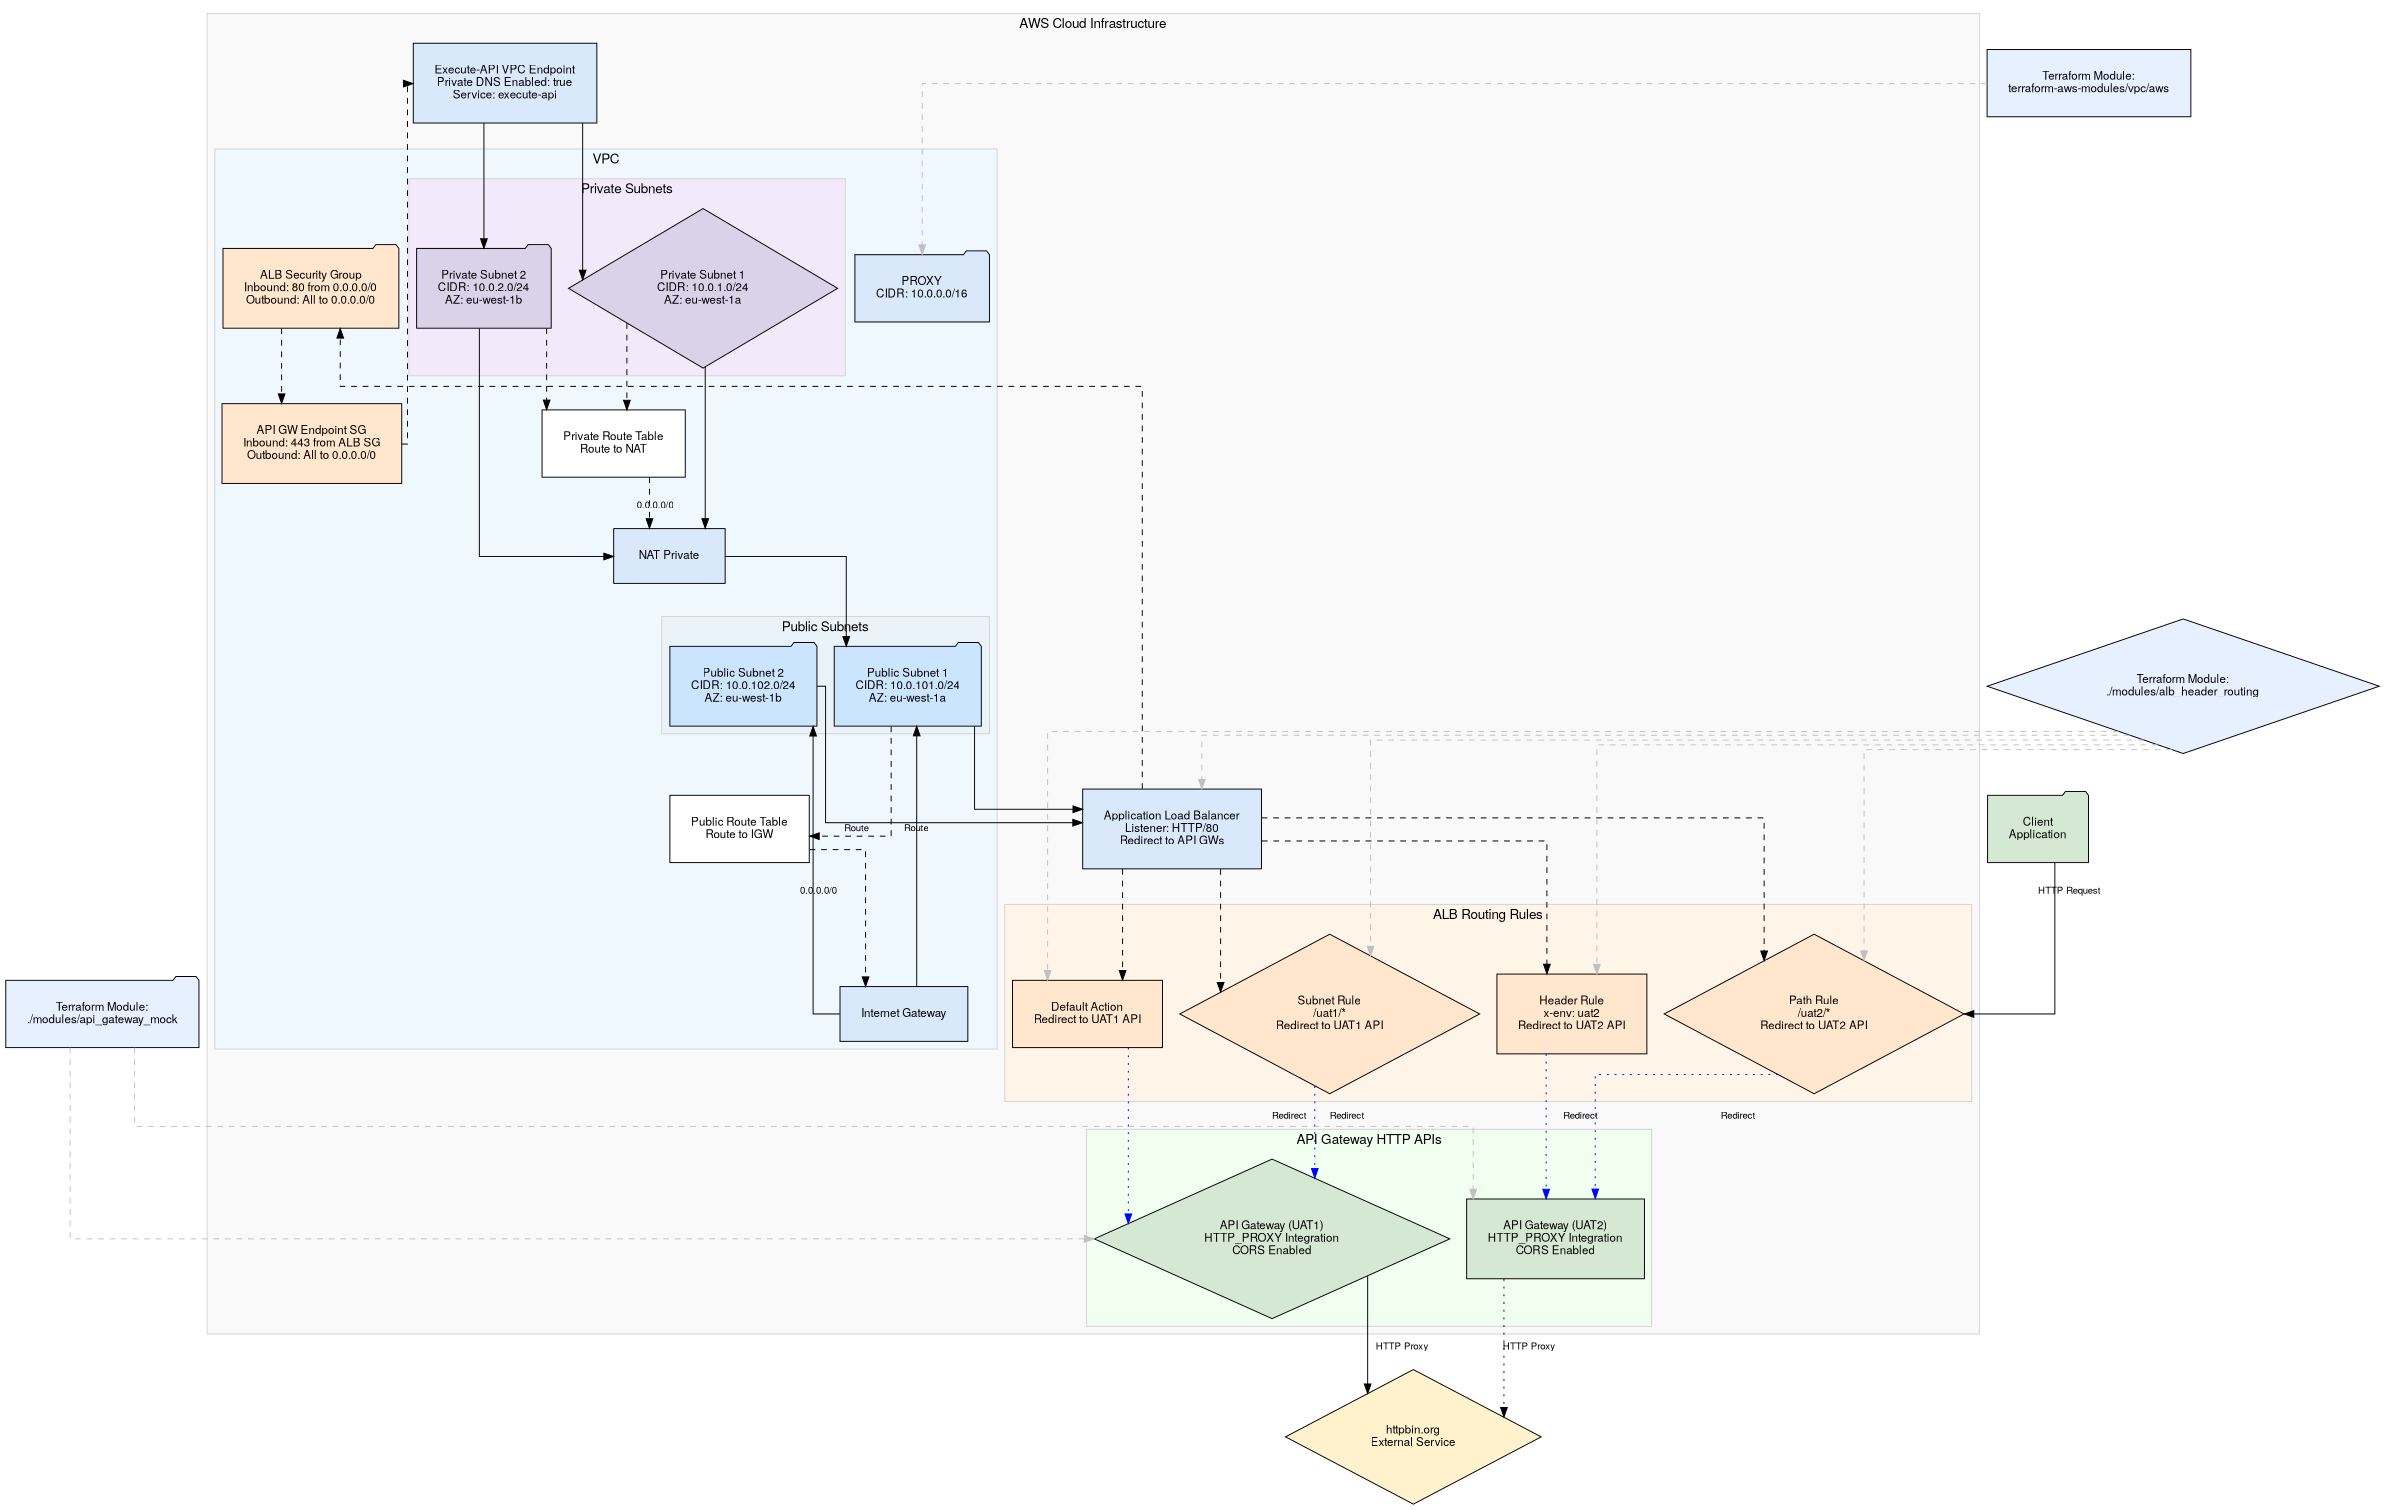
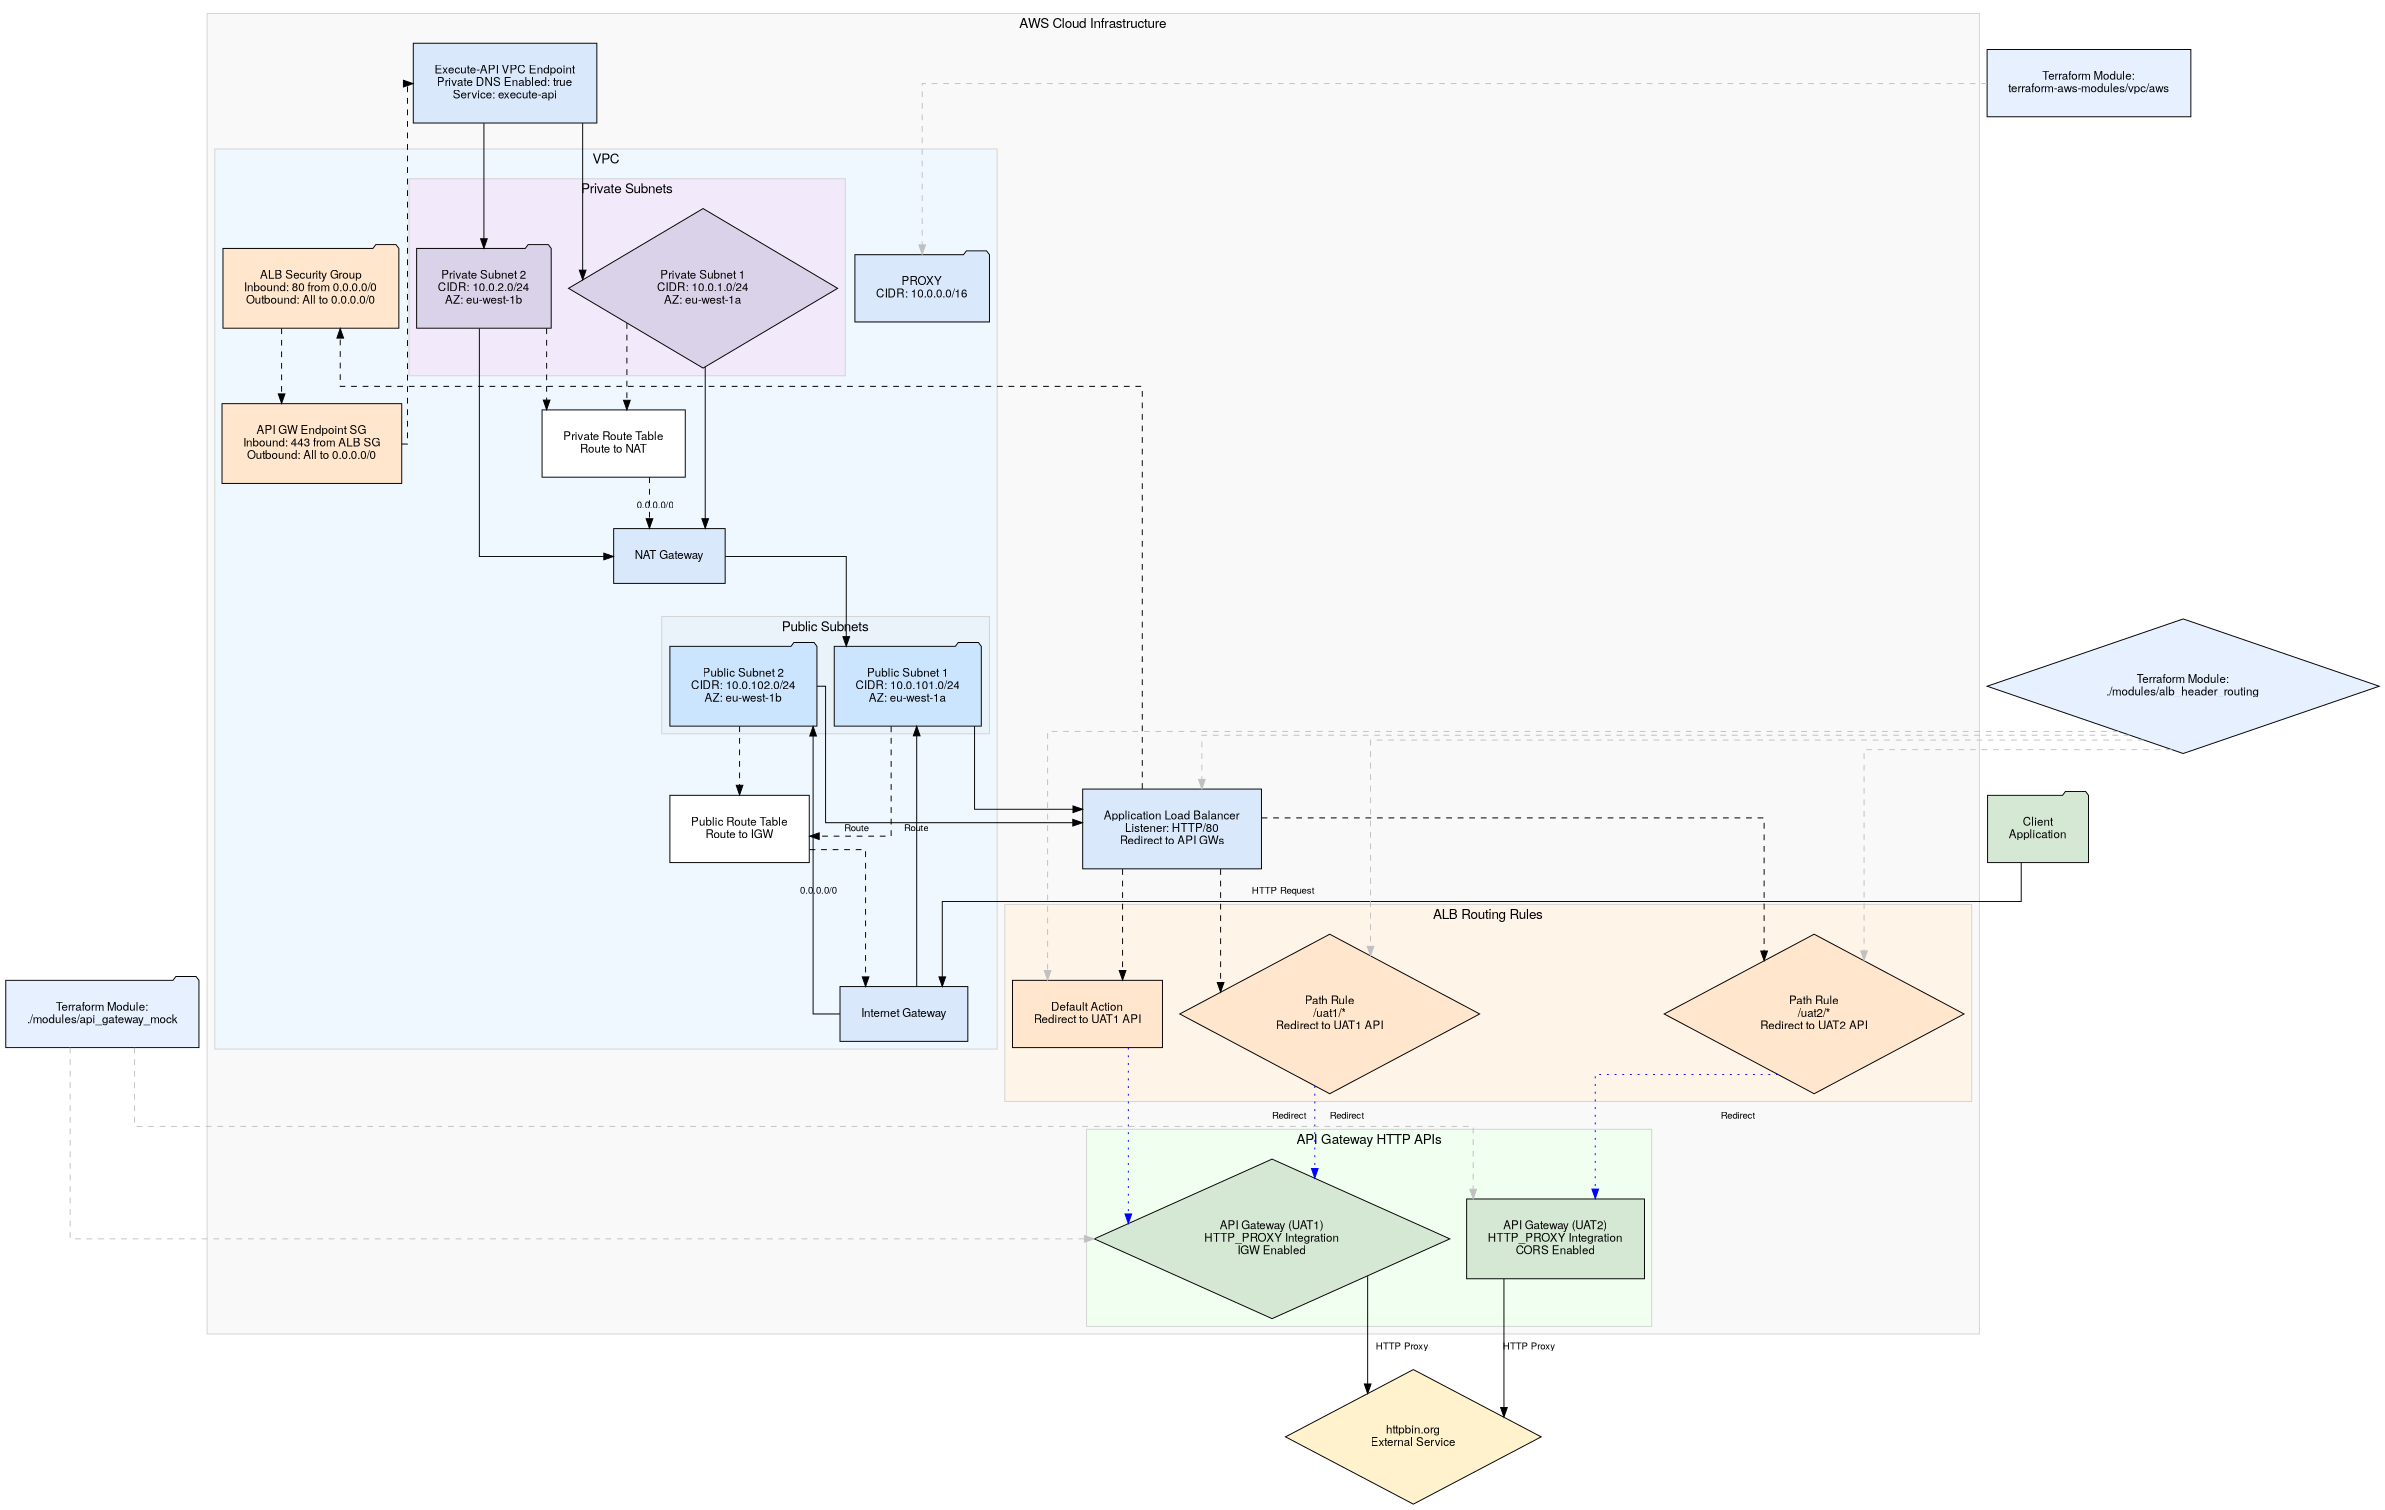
node "NAT Private": label "NAT Private" -> "NAT Gateway"
edge "Public Subnet 2 CIDR: 10.0.102.0/24 AZ: eu-west-1b" -> "Public Route Table Route to IGW": added
edge "Client Application" -> "Path Rule /uat2/* Redirect to UAT2 API": now "Client Application" -> "Internet Gateway"
node "Subnet Rule /uat1/* Redirect to UAT1 API": label "Subnet Rule /uat1/* Redirect to UAT1 API" -> "Path Rule /uat1/* Redirect to UAT1 API"
node "Header Rule x-env: uat2 Redirect to UAT2 API": removed
node "API Gateway (UAT1) HTTP_PROXY Integration CORS Enabled": label "API Gateway (UAT1) HTTP_PROXY Integration CORS Enabled" -> "API Gateway (UAT1) HTTP_PROXY Integration IGW Enabled"
edge "API Gateway (UAT2) HTTP_PROXY Integration CORS Enabled" -> "httpbin.org External Service": style dotted -> solid
